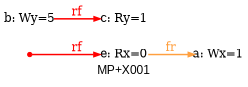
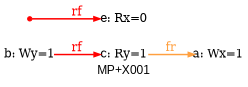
node "b: Wy=5": label "b: Wy=5" -> "b: Wy=1"
edge "e: Rx=0" -> "a: Wx=1": now "c: Ry=1" -> "a: Wx=1"
